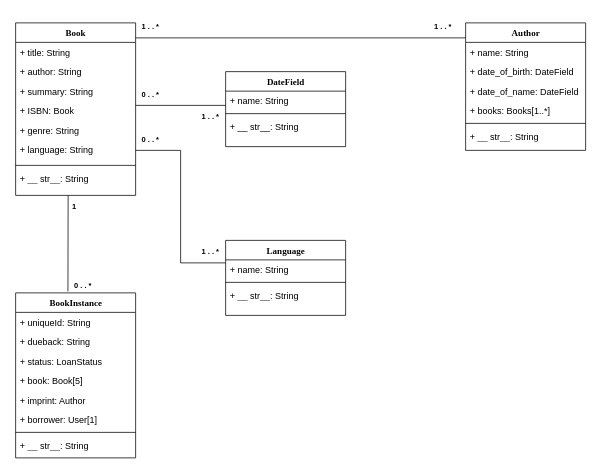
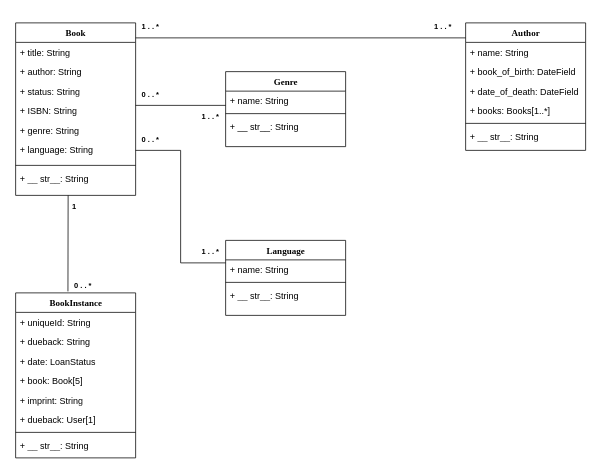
node "+ date_of_birth: DateField": label "+ date_of_birth: DateField" -> "+ book_of_birth: DateField"
node "DateField": label "DateField" -> "Genre"
node "+ summary: String": label "+ summary: String" -> "+ status: String"
node "+ date_of_name: DateField": label "+ date_of_name: DateField" -> "+ date_of_death: DateField"
node "+ ISBN: Book": label "+ ISBN: Book" -> "+ ISBN: String"
node "+ status: LoanStatus": label "+ status: LoanStatus" -> "+ date: LoanStatus"
node "+ imprint: Author": label "+ imprint: Author" -> "+ imprint: String"
node "+ borrower: User[1]": label "+ borrower: User[1]" -> "+ dueback: User[1]"
